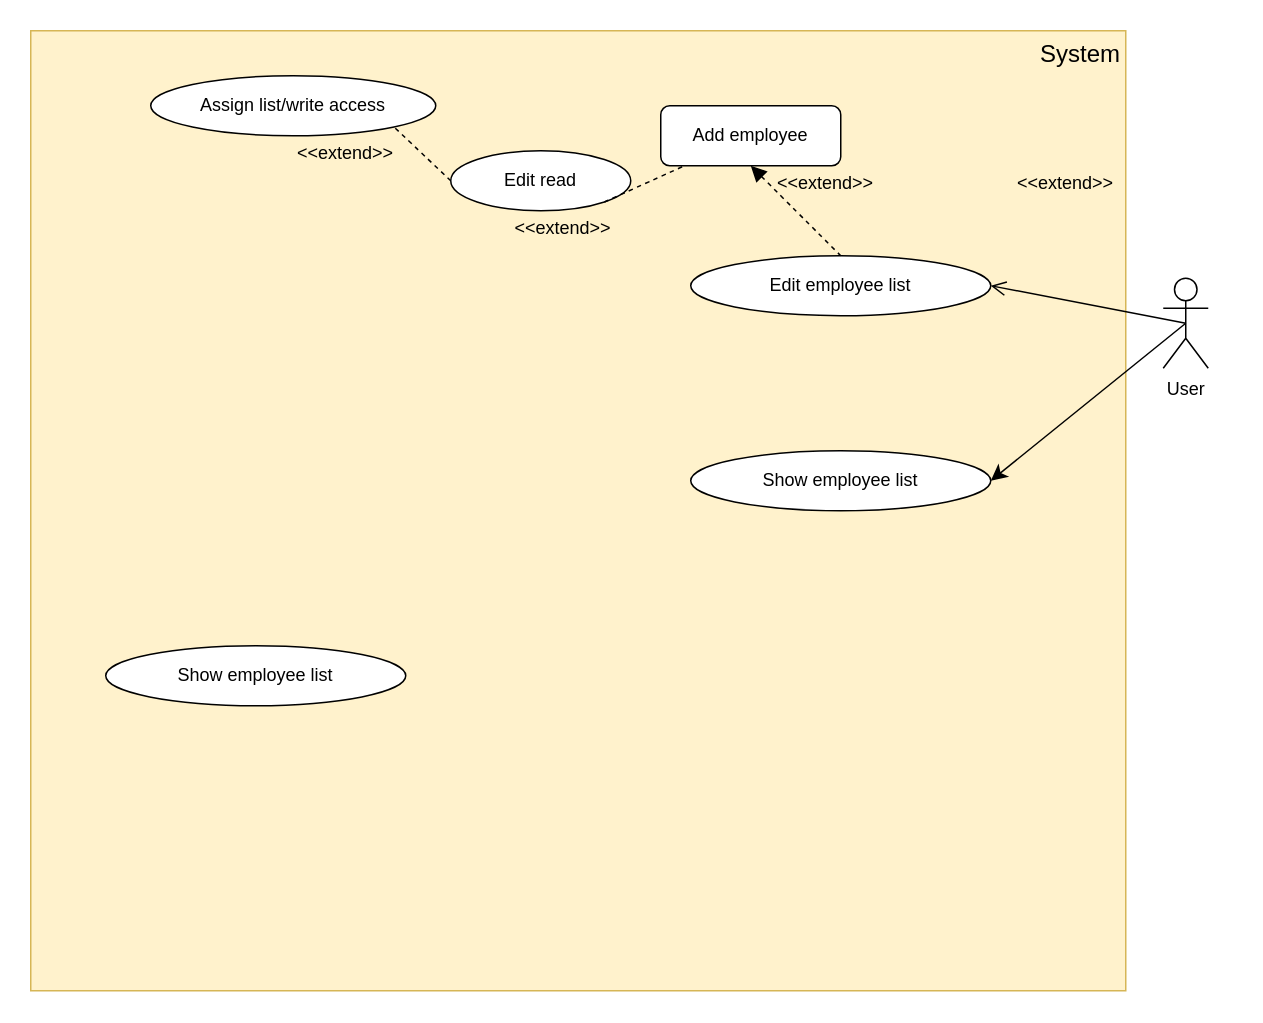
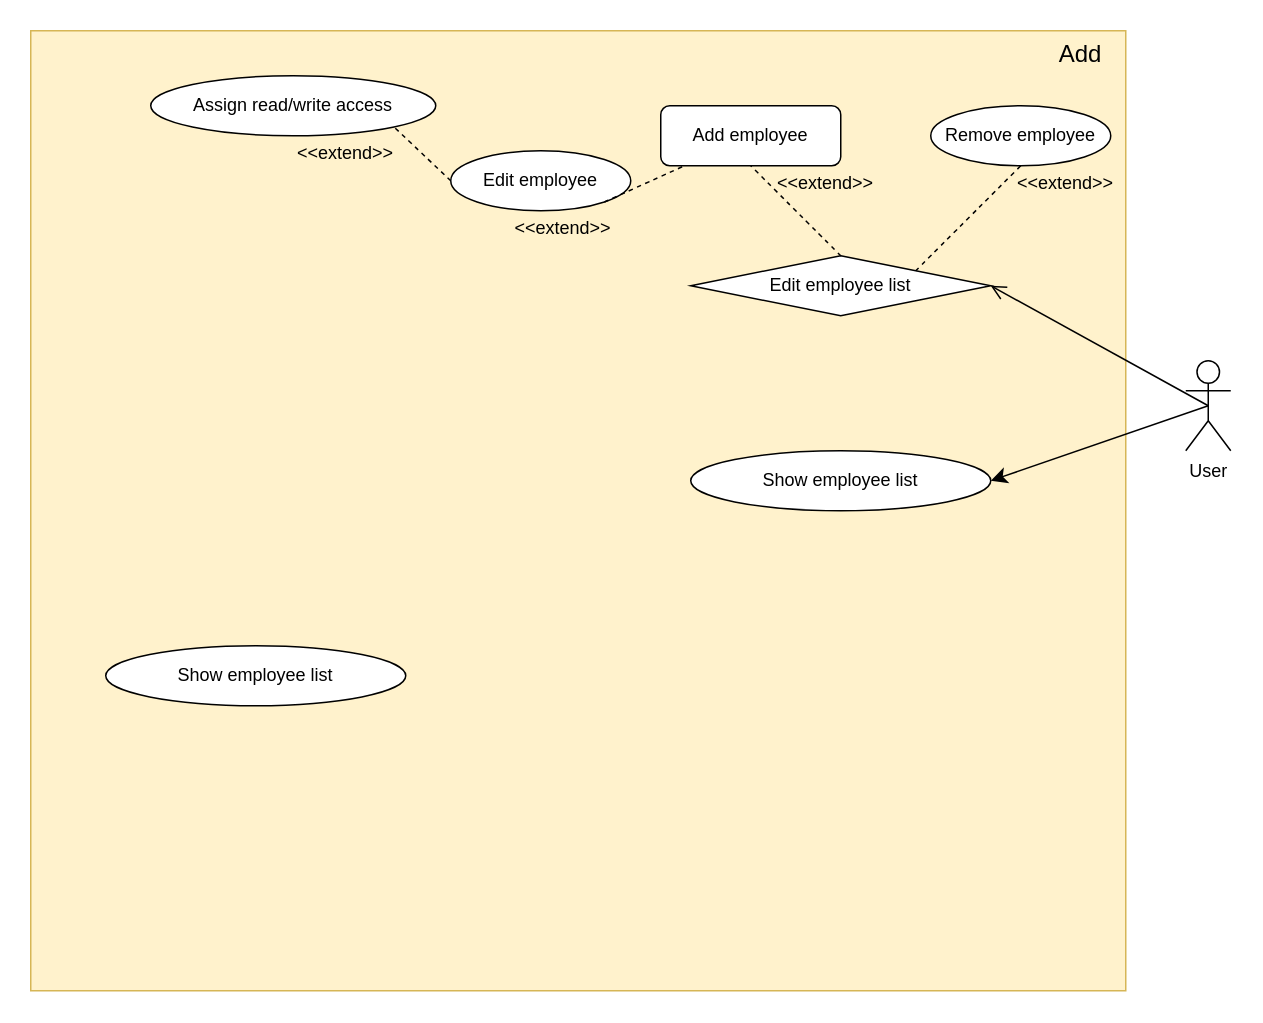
node "System": label "System" -> "Add"
node "Assign list/write access": label "Assign list/write access" -> "Assign read/write access"
node "Remove employee": added
edge "Edit employee list" -> "Add employee": arrowhead block -> none
node "Edit read": label "Edit read" -> "Edit employee"
edge "Remove employee" -- "Edit employee list": added
node "Edit employee list": shape ellipse -> diamond
node "User": moved (1186, 323) -> (1208, 406)
